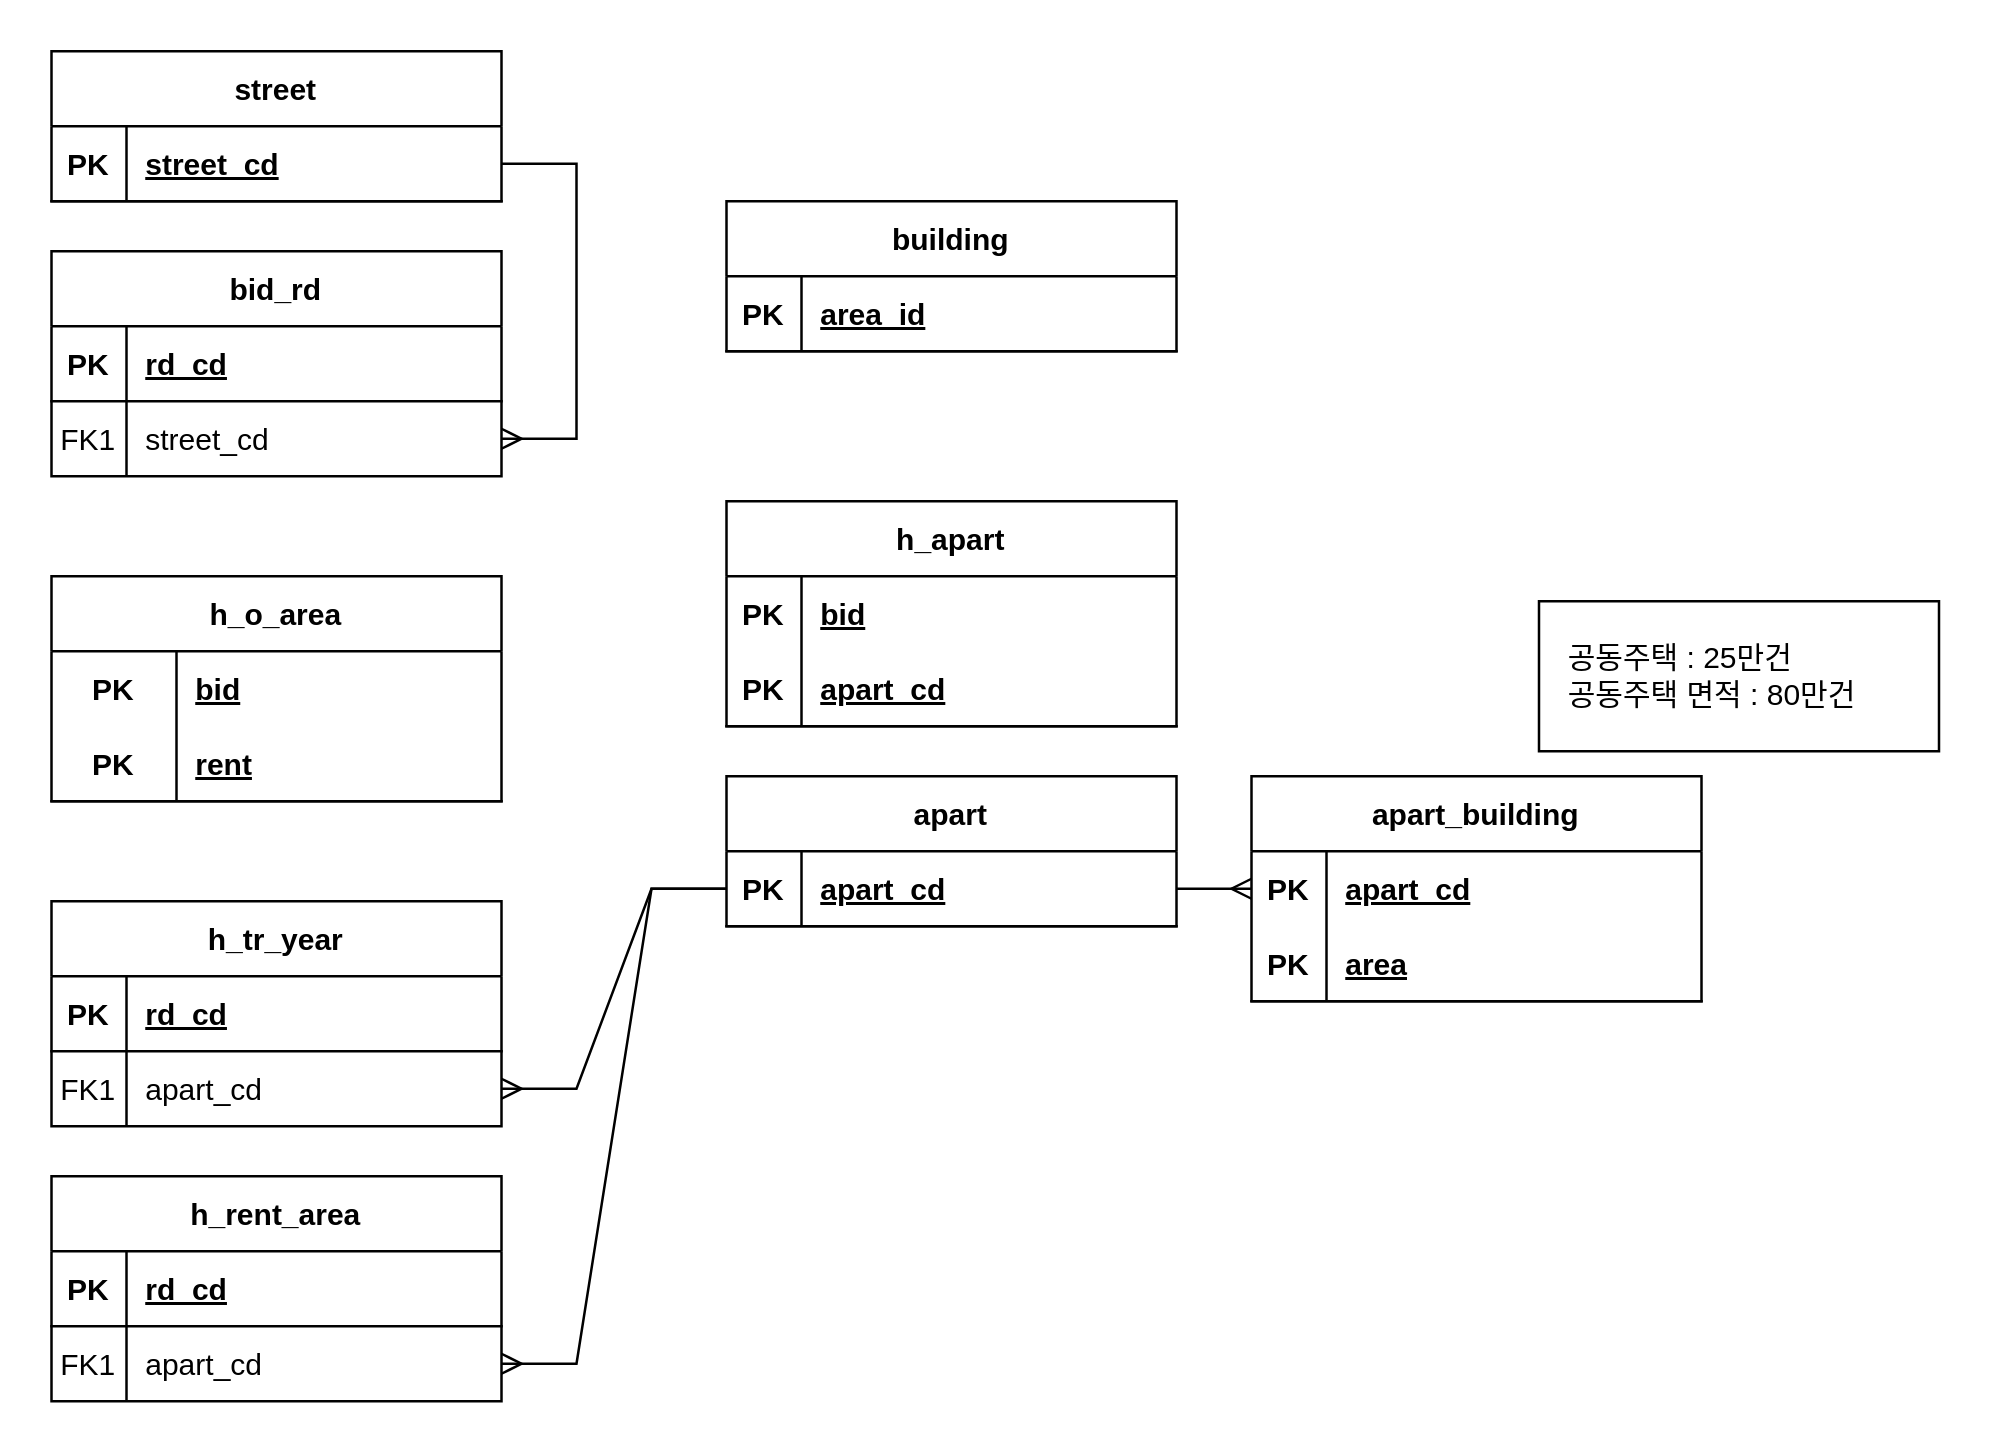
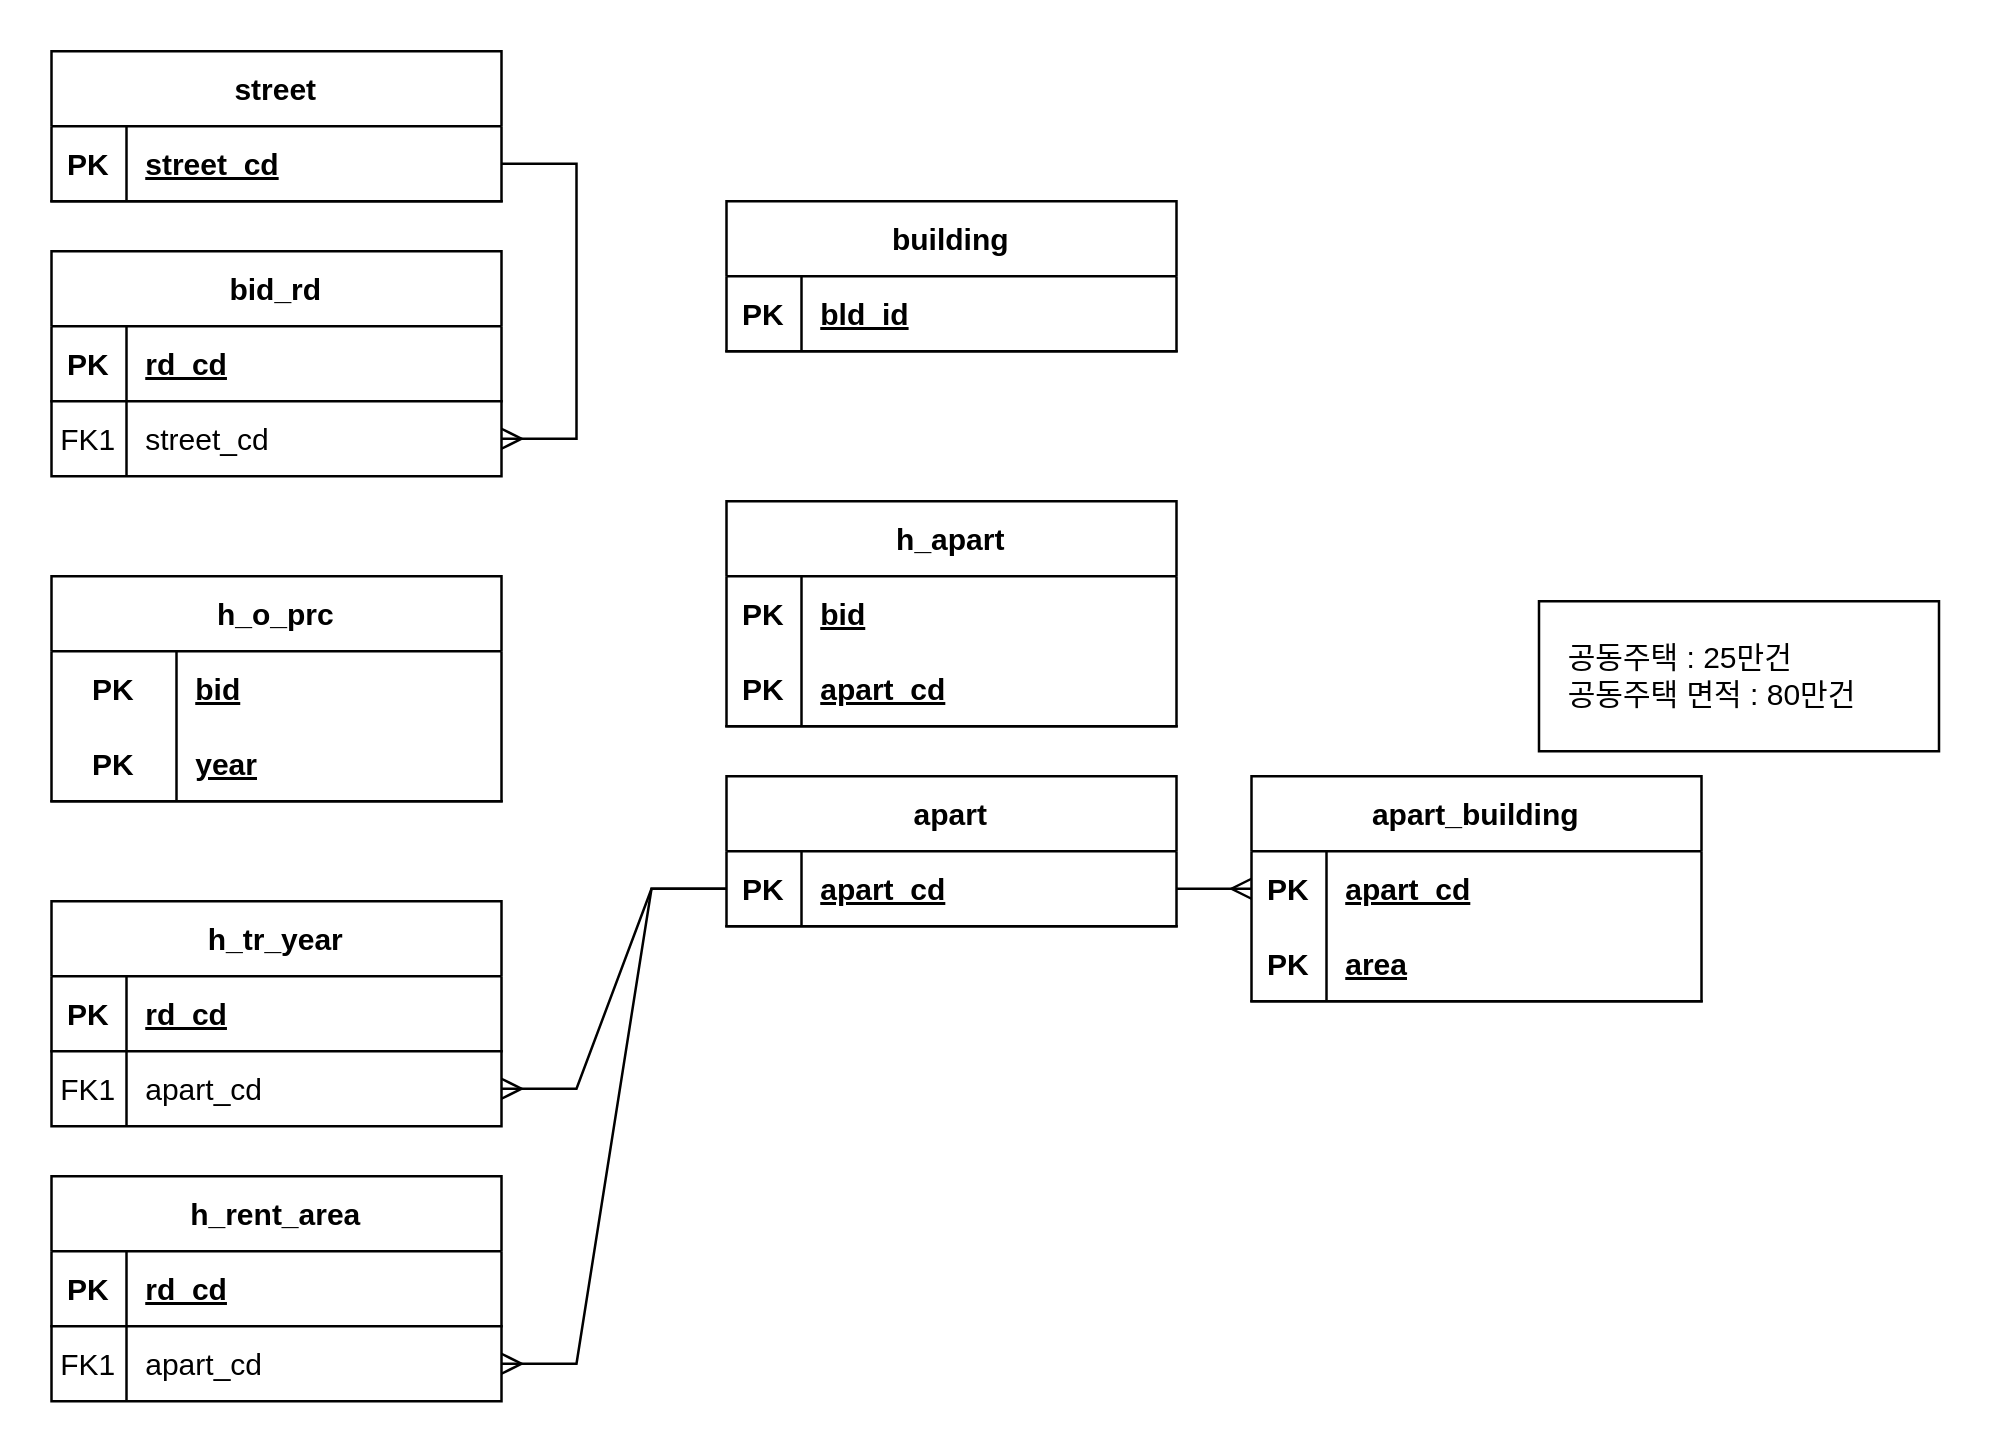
node "area_id": label "area_id" -> "bld_id"
node "h_o_area": label "h_o_area" -> "h_o_prc"
node "rent": label "rent" -> "year"
